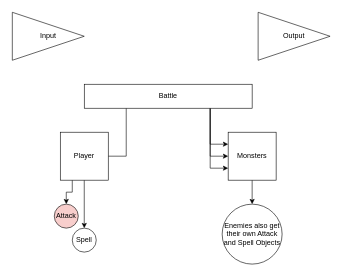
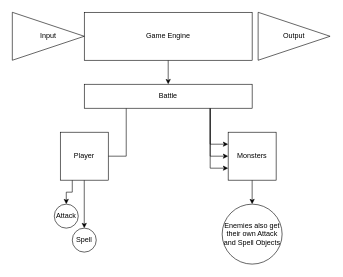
node "Game Engine": added
edge "Game Engine" -> "Battle": added
node "Attack": fillcolor #f8cecc -> #ffffff
